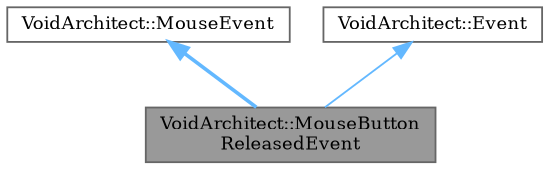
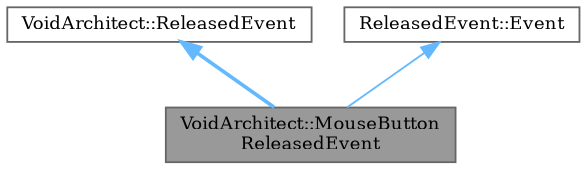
node "VoidArchitect::MouseEvent": label "VoidArchitect::MouseEvent" -> "VoidArchitect::ReleasedEvent"
node "VoidArchitect::Event": label "VoidArchitect::Event" -> "ReleasedEvent::Event"
